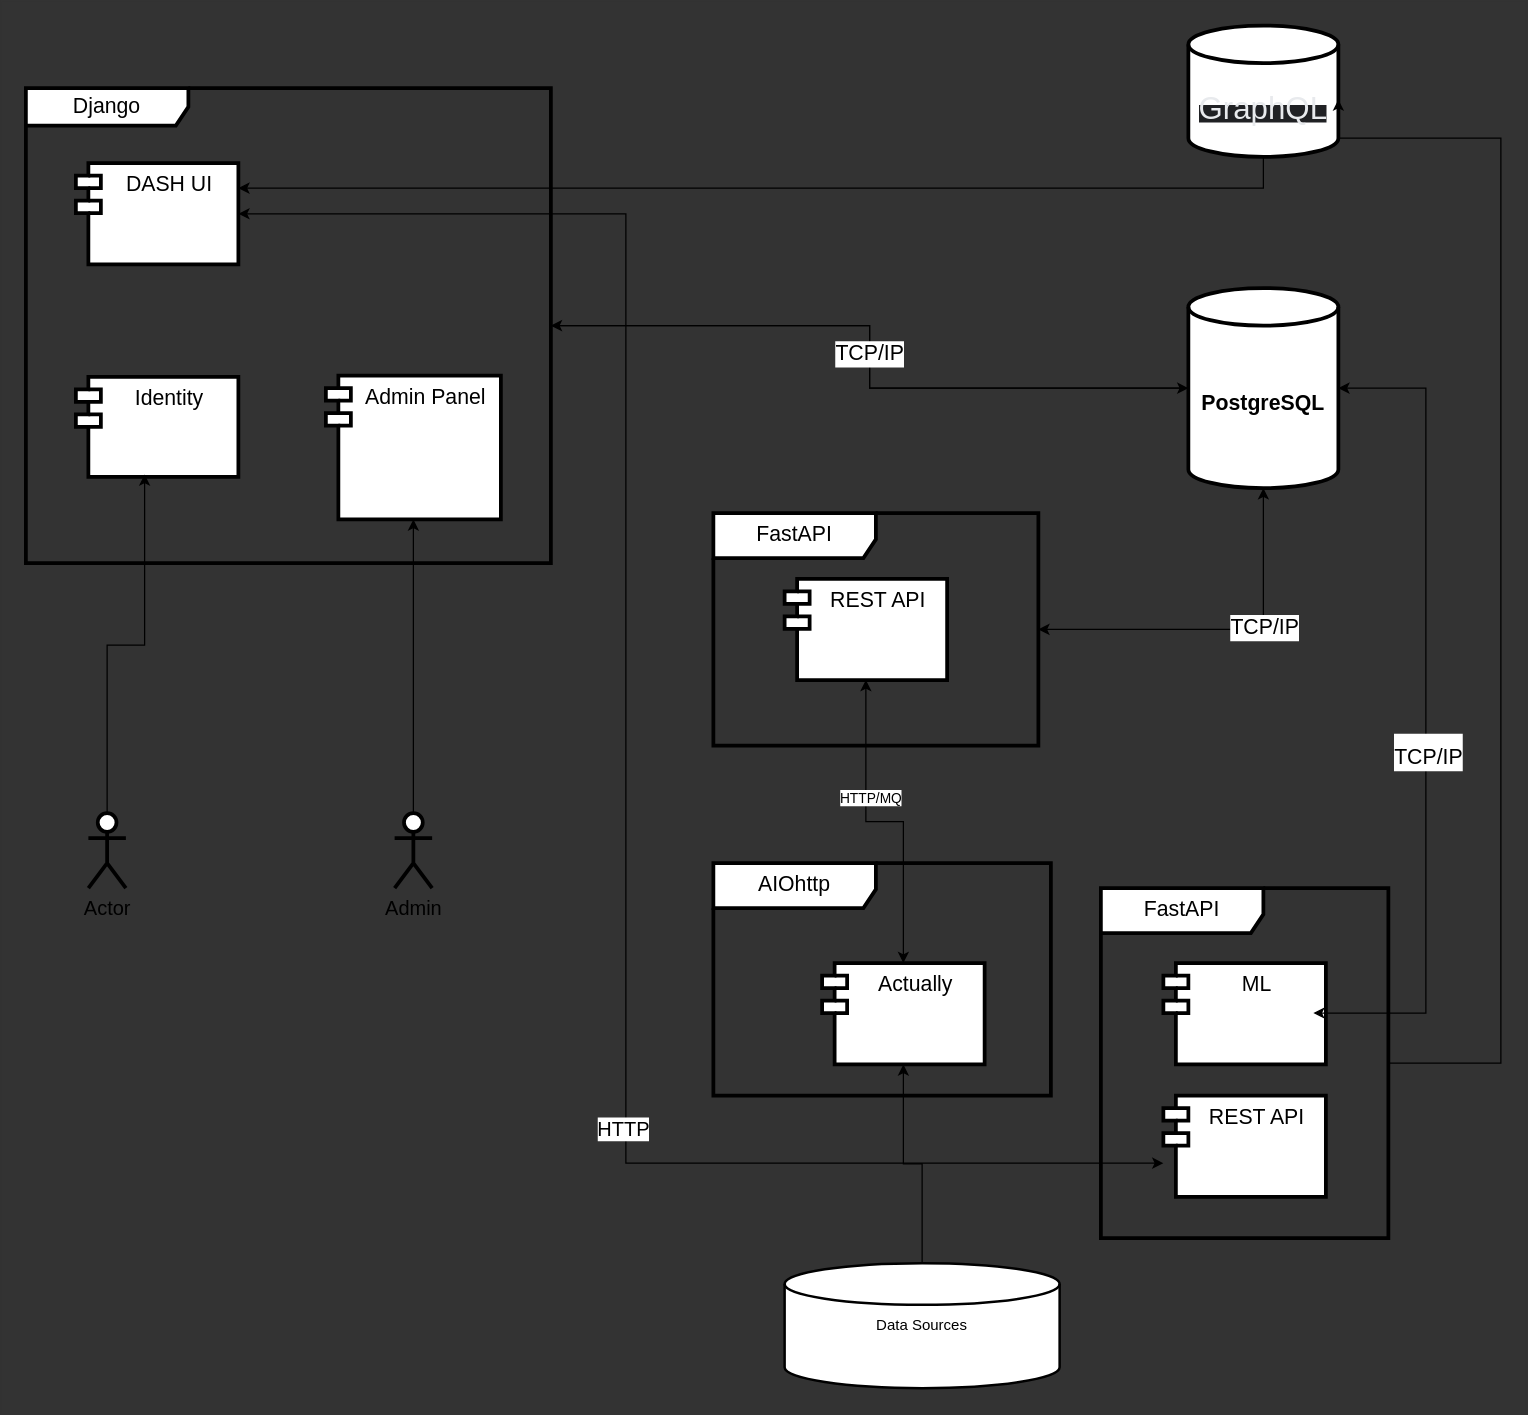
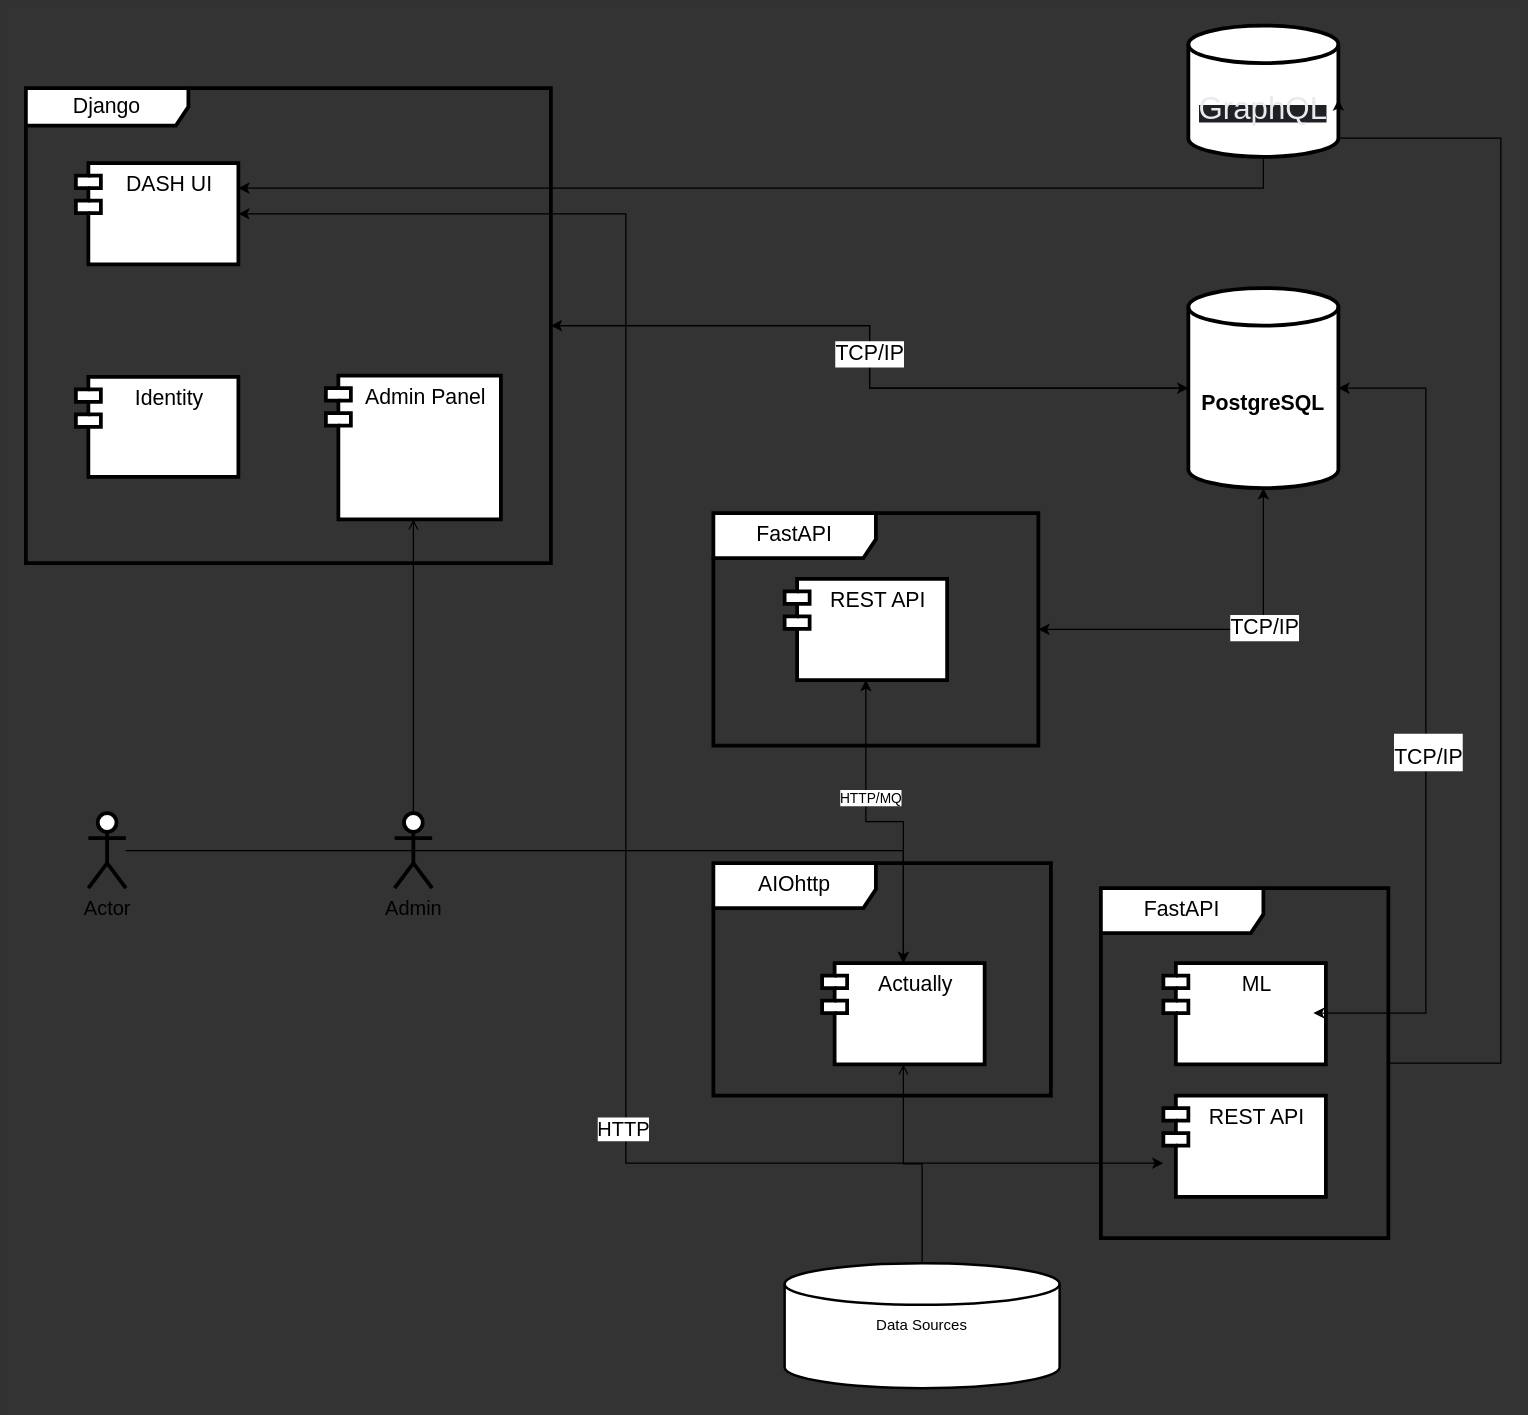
edge "Admin" -> "Admin Panel": arrowhead classic -> open
edge "Actor" -> "Identity": now "Actor" -> "Actually"
edge "Data Sources" -> "Actually": arrowhead classic -> open
